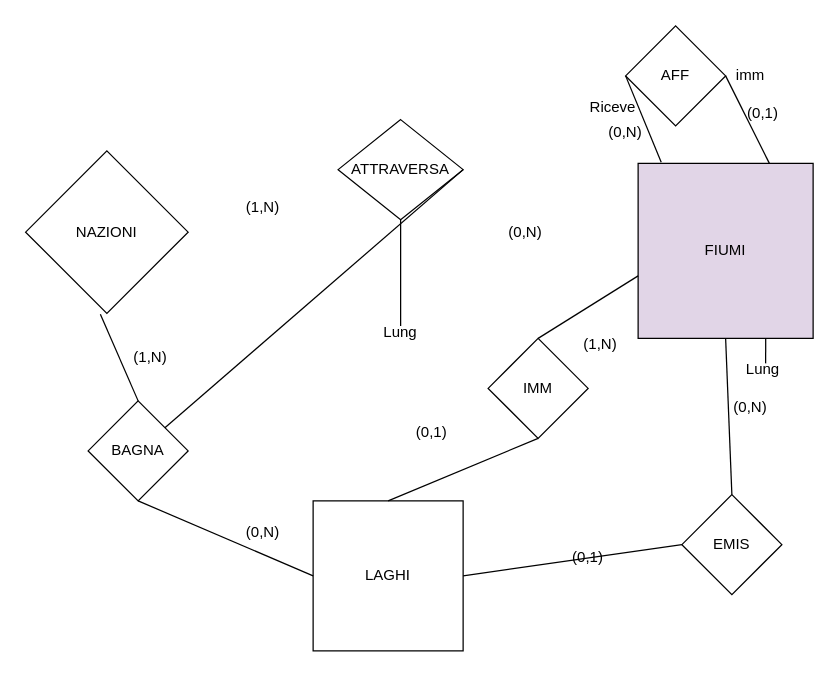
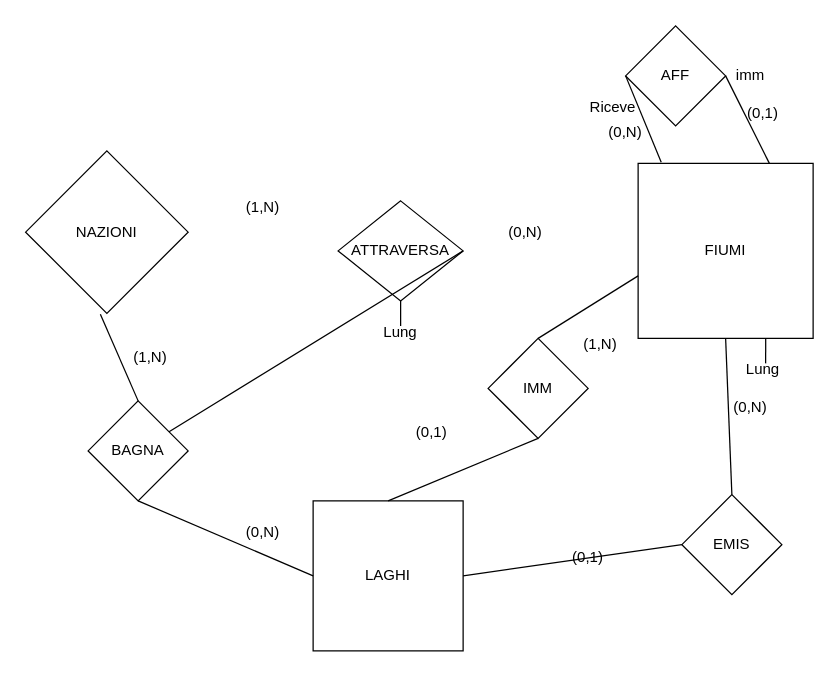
node "ATTRAVERSA": moved (401, 169) -> (401, 251)
node "FIUMI": fillcolor #e1d5e7 -> #ffffff
